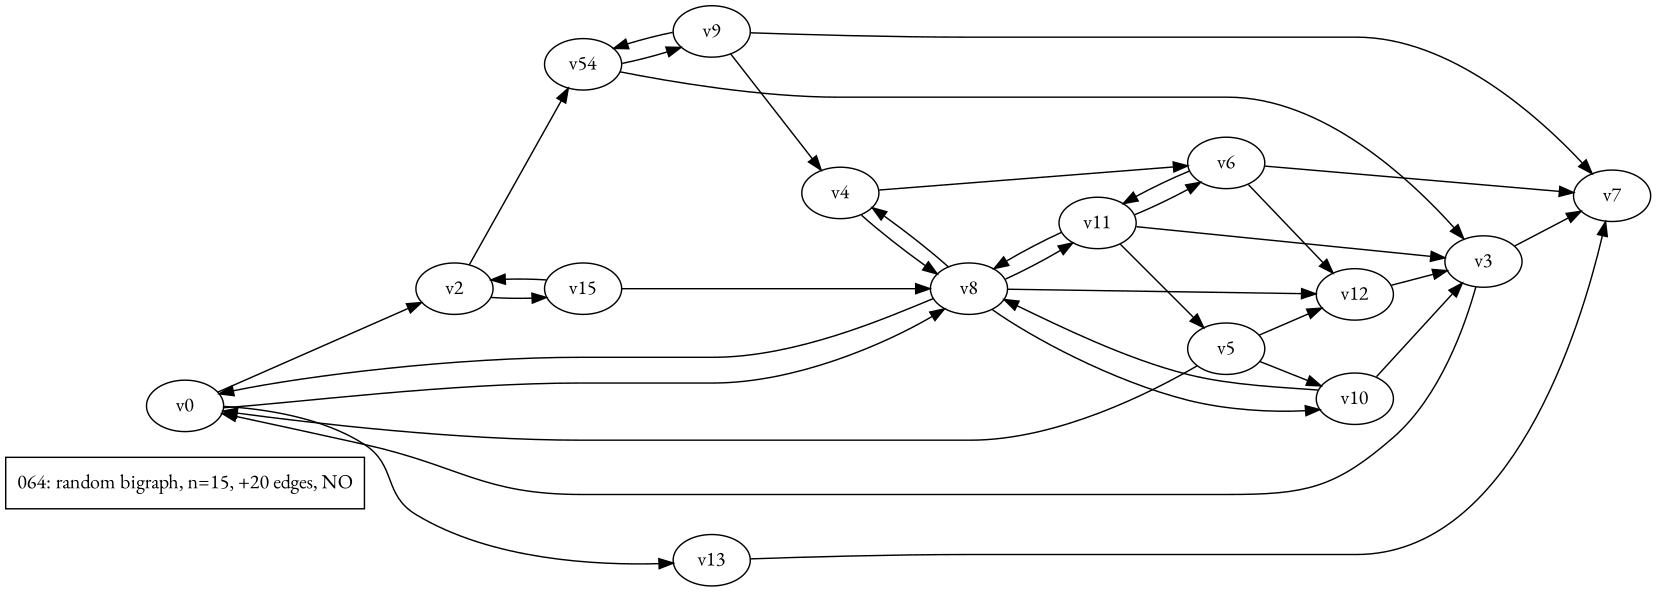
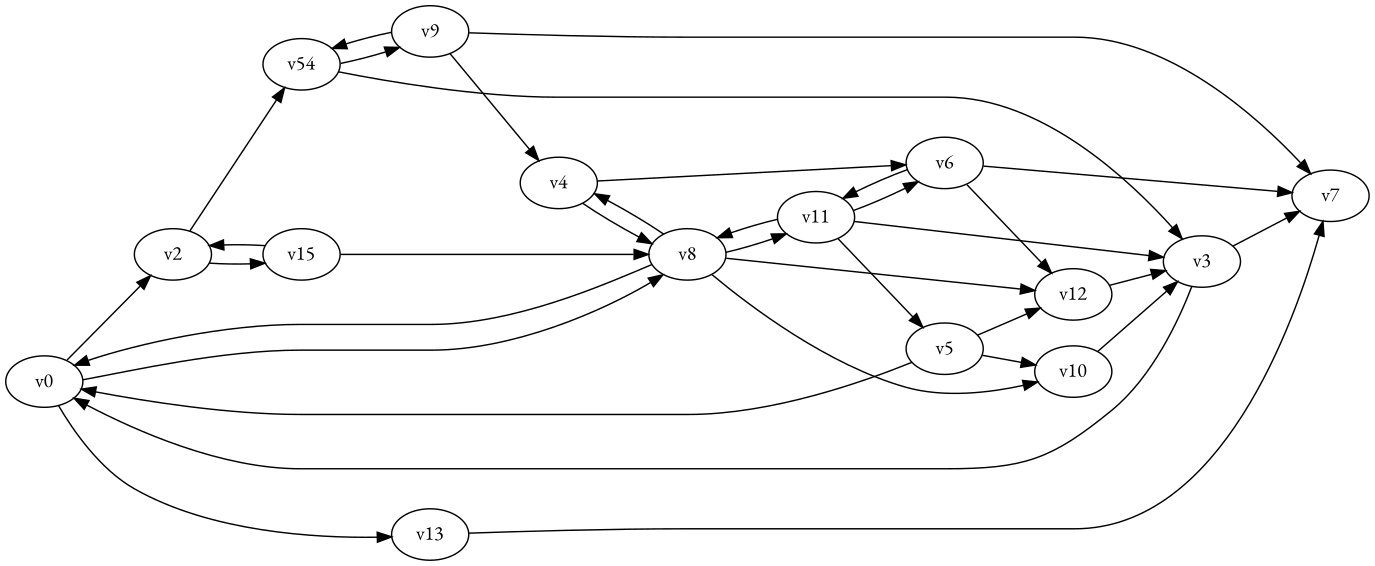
edge "v10" -> "v8": removed
node "064: random bigraph, n=15, +20 edges, NO": removed
